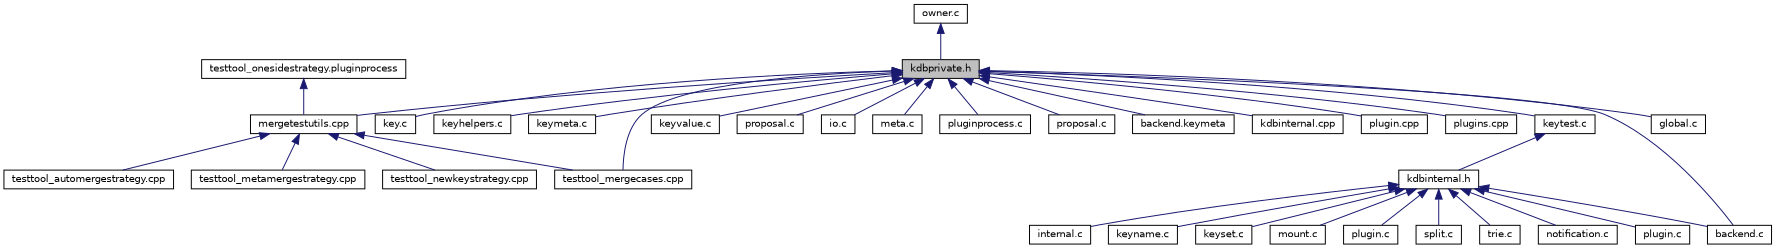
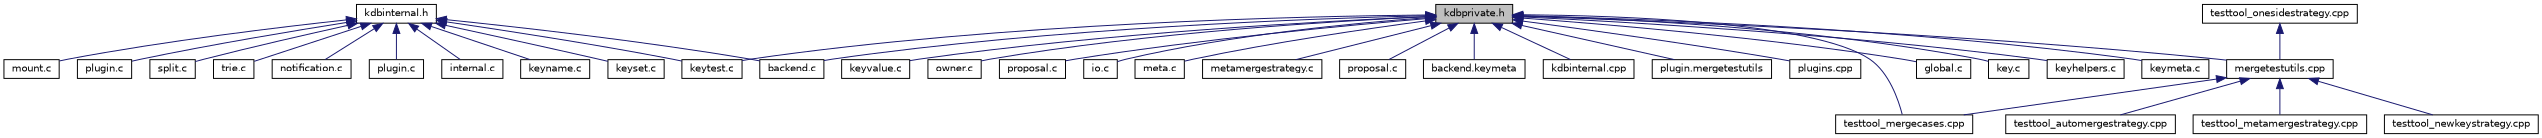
edge "kdbprivate.h" -> "owner.c": reversed
node "testtool_onesidestrategy.pluginprocess": label "testtool_onesidestrategy.pluginprocess" -> "testtool_onesidestrategy.cpp"
node "pluginprocess.c": label "pluginprocess.c" -> "metamergestrategy.c"
node "plugin.cpp": label "plugin.cpp" -> "plugin.mergetestutils"
edge "kdbinternal.h" -> "keytest.c": reversed
